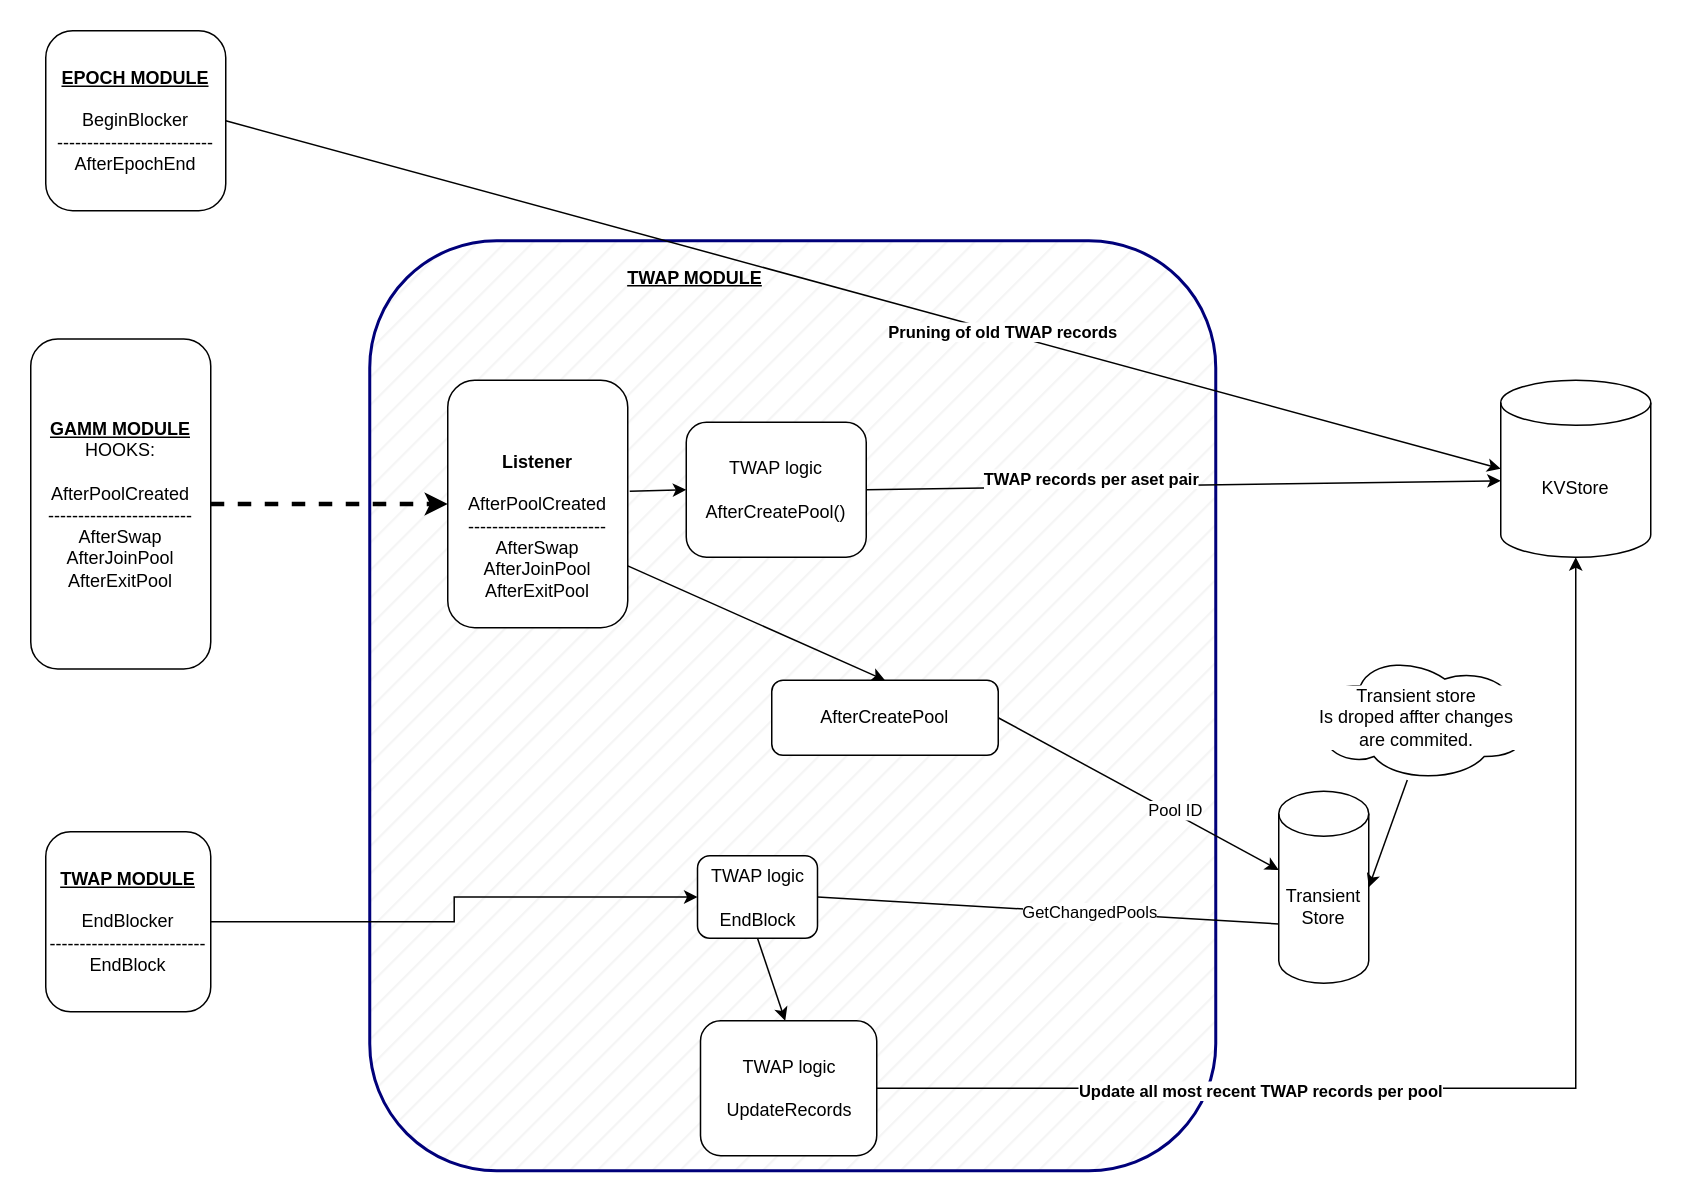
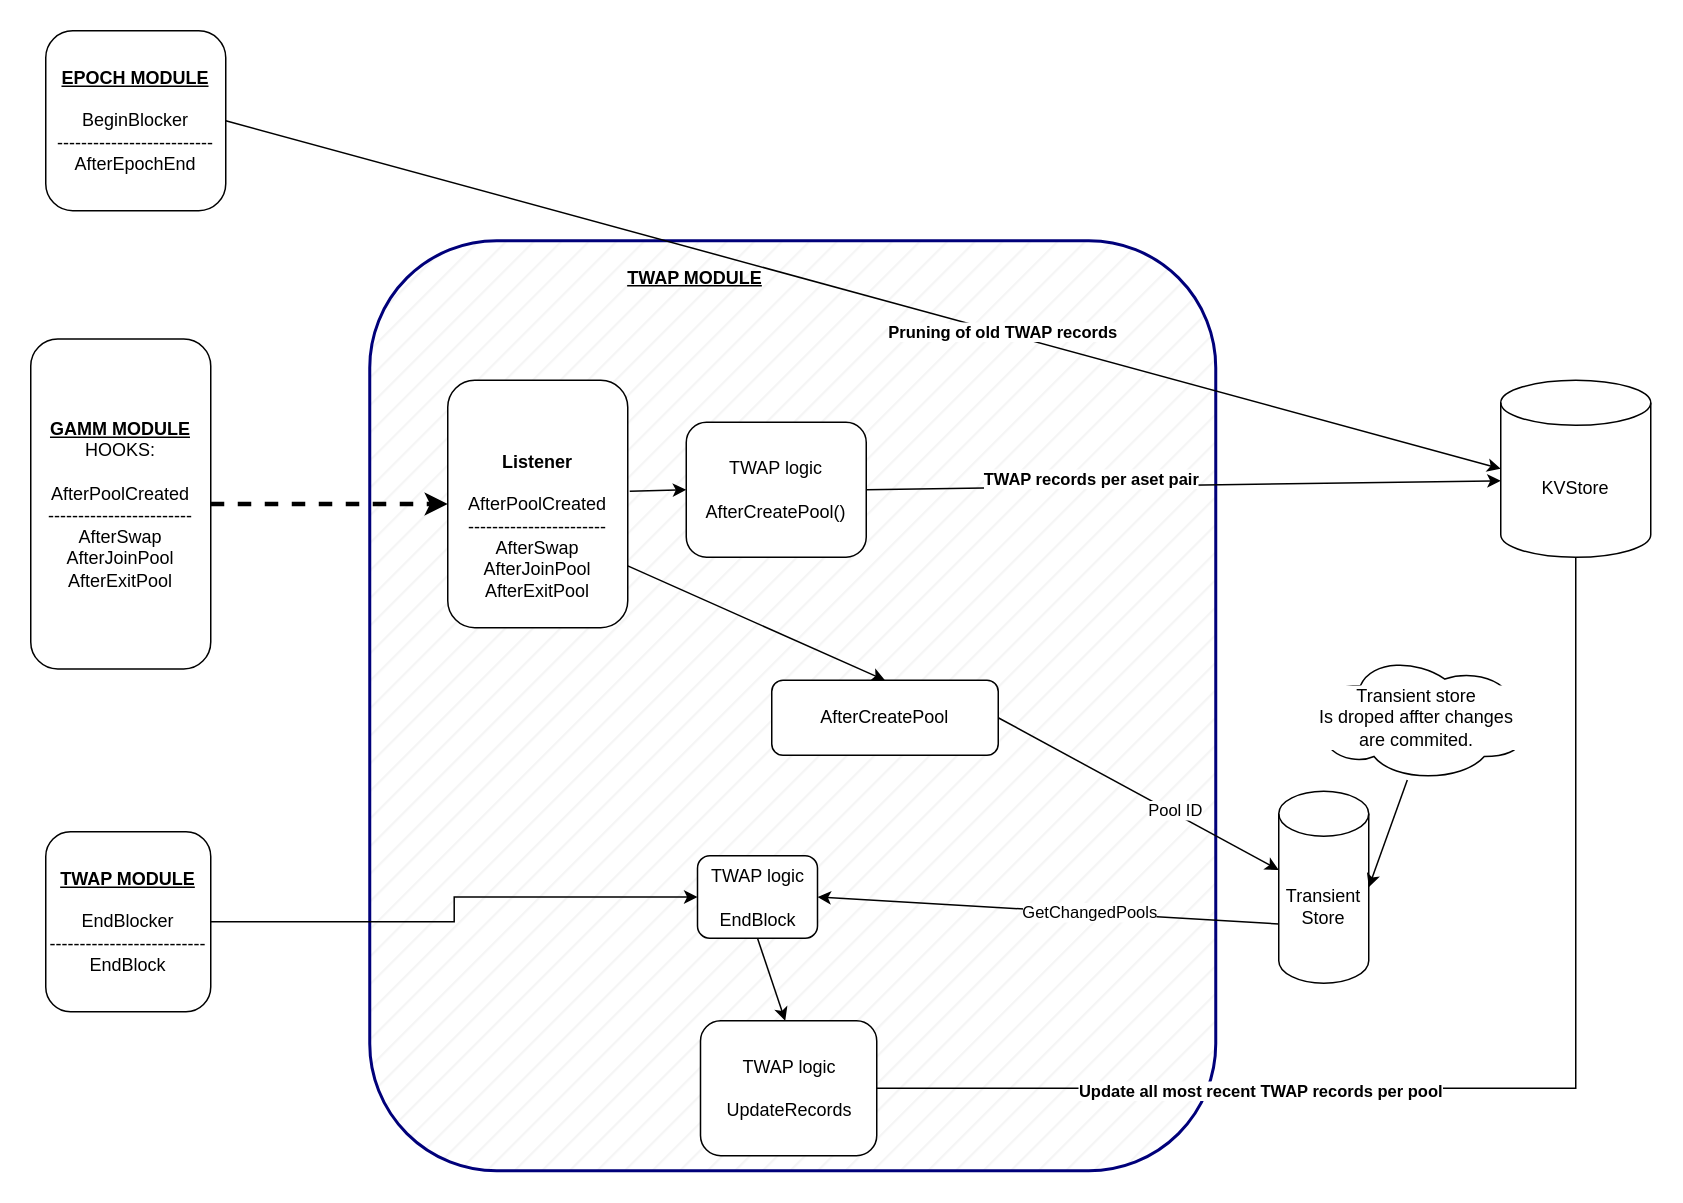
edge "TWAP logic UpdateRecords" -> "KVStore": arrowhead classic -> none
edge "Transient Store" -- "TWAP logic EndBlock": arrowhead none -> classic
